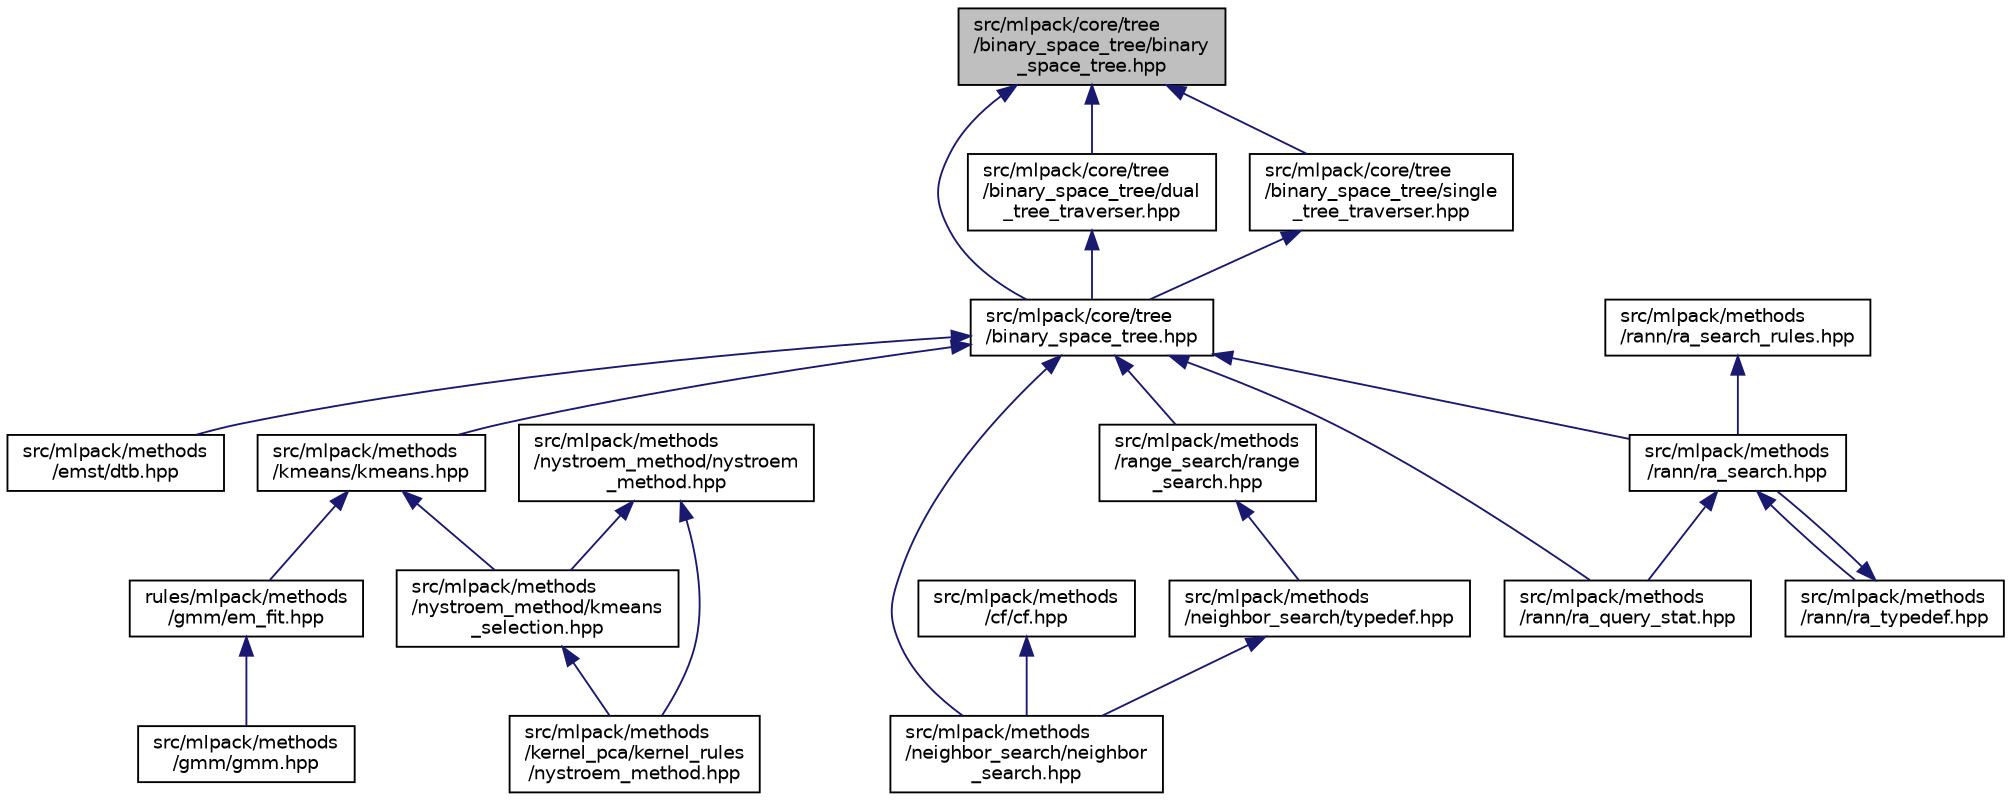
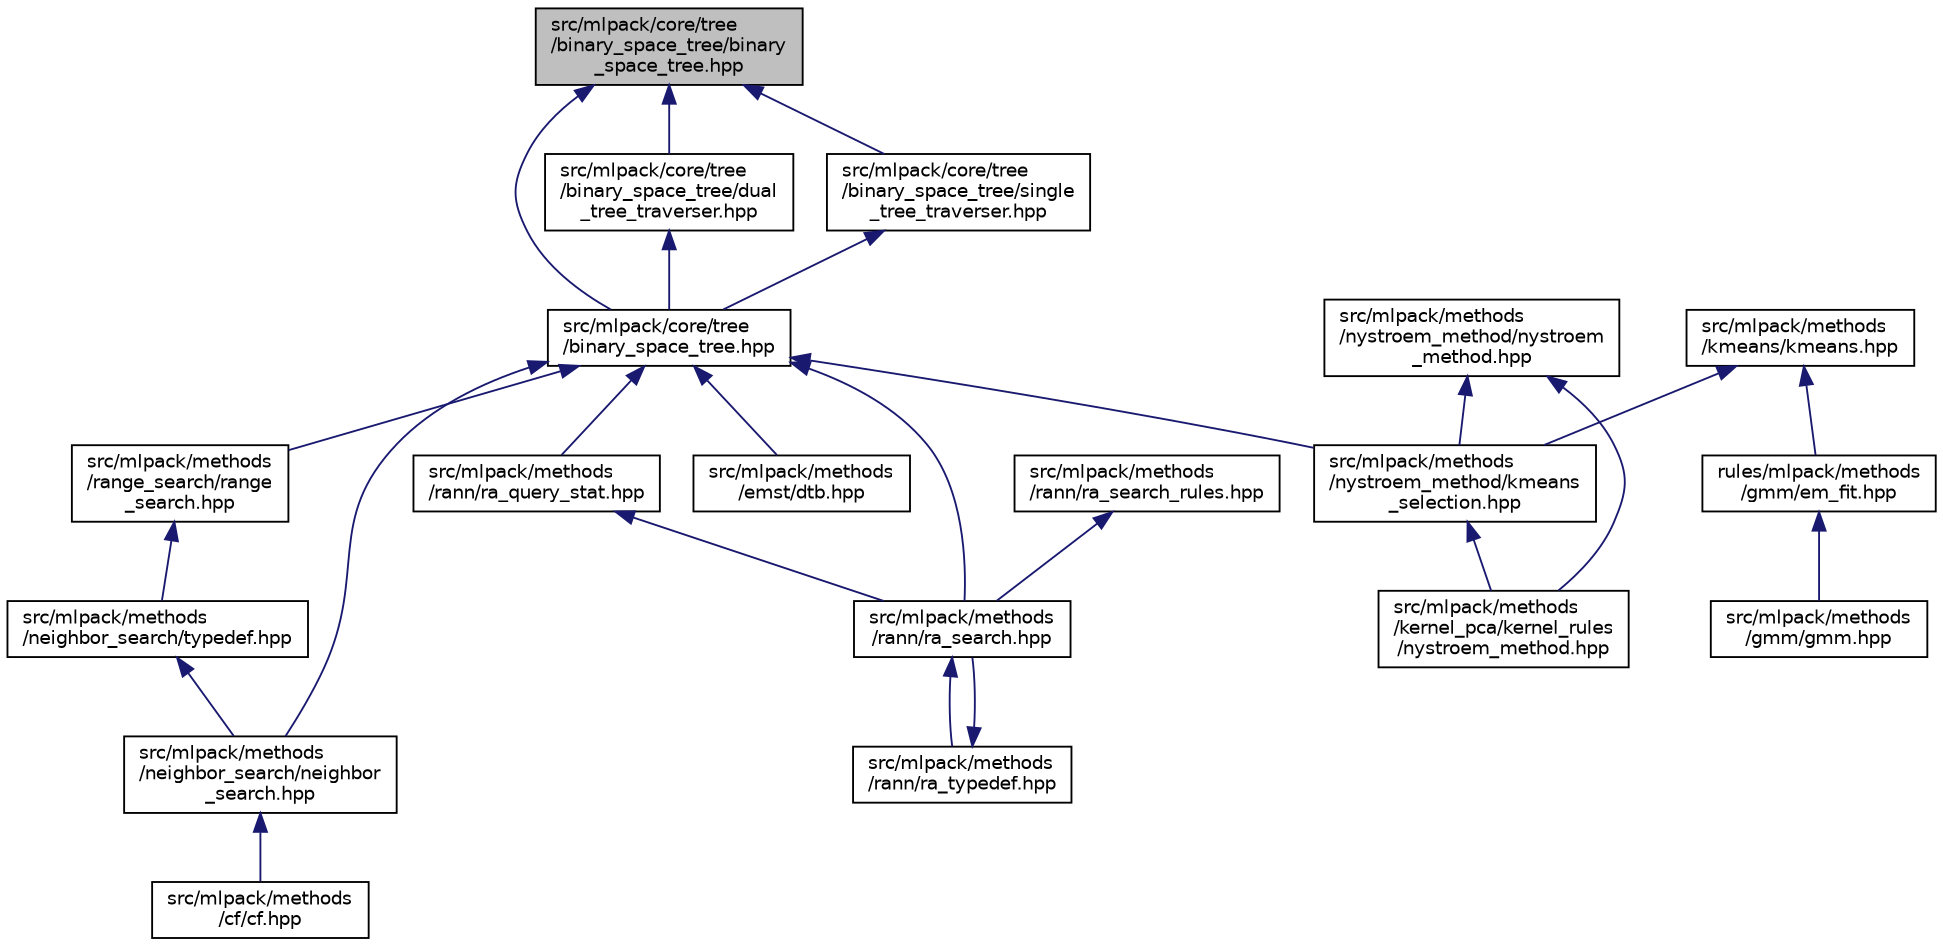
edge "src/mlpack/methods /kmeans/kmeans.hpp" -> "src/mlpack/core/tree /binary_space_tree.hpp": now "src/mlpack/methods /nystroem_method/kmeans _selection.hpp" -> "src/mlpack/core/tree /binary_space_tree.hpp"
edge "src/mlpack/methods /rann/ra_query_stat.hpp" -> "src/mlpack/methods /rann/ra_search.hpp": reversed
edge "src/mlpack/methods /neighbor_search/neighbor _search.hpp" -> "src/mlpack/methods /cf/cf.hpp": reversed
